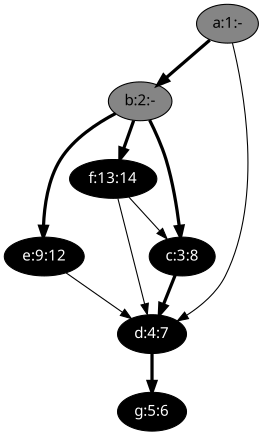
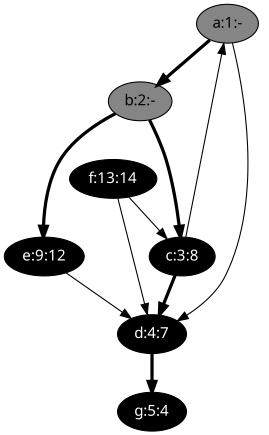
edge "b:2:-" -> "f:13:14": removed
edge "c:3:8" -> "a:1:-": added
node "g:5:6": label "g:5:6" -> "g:5:4"
